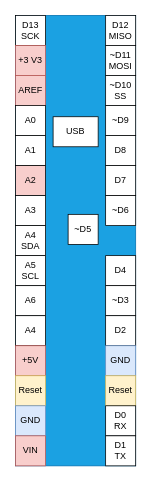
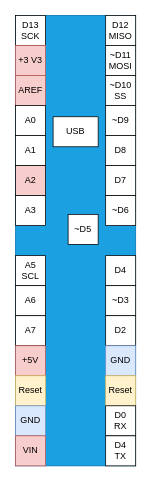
node "A4 SDA": removed
node "A4": label "A4" -> "A7"
node "D1 TX": label "D1 TX" -> "D4 TX"
